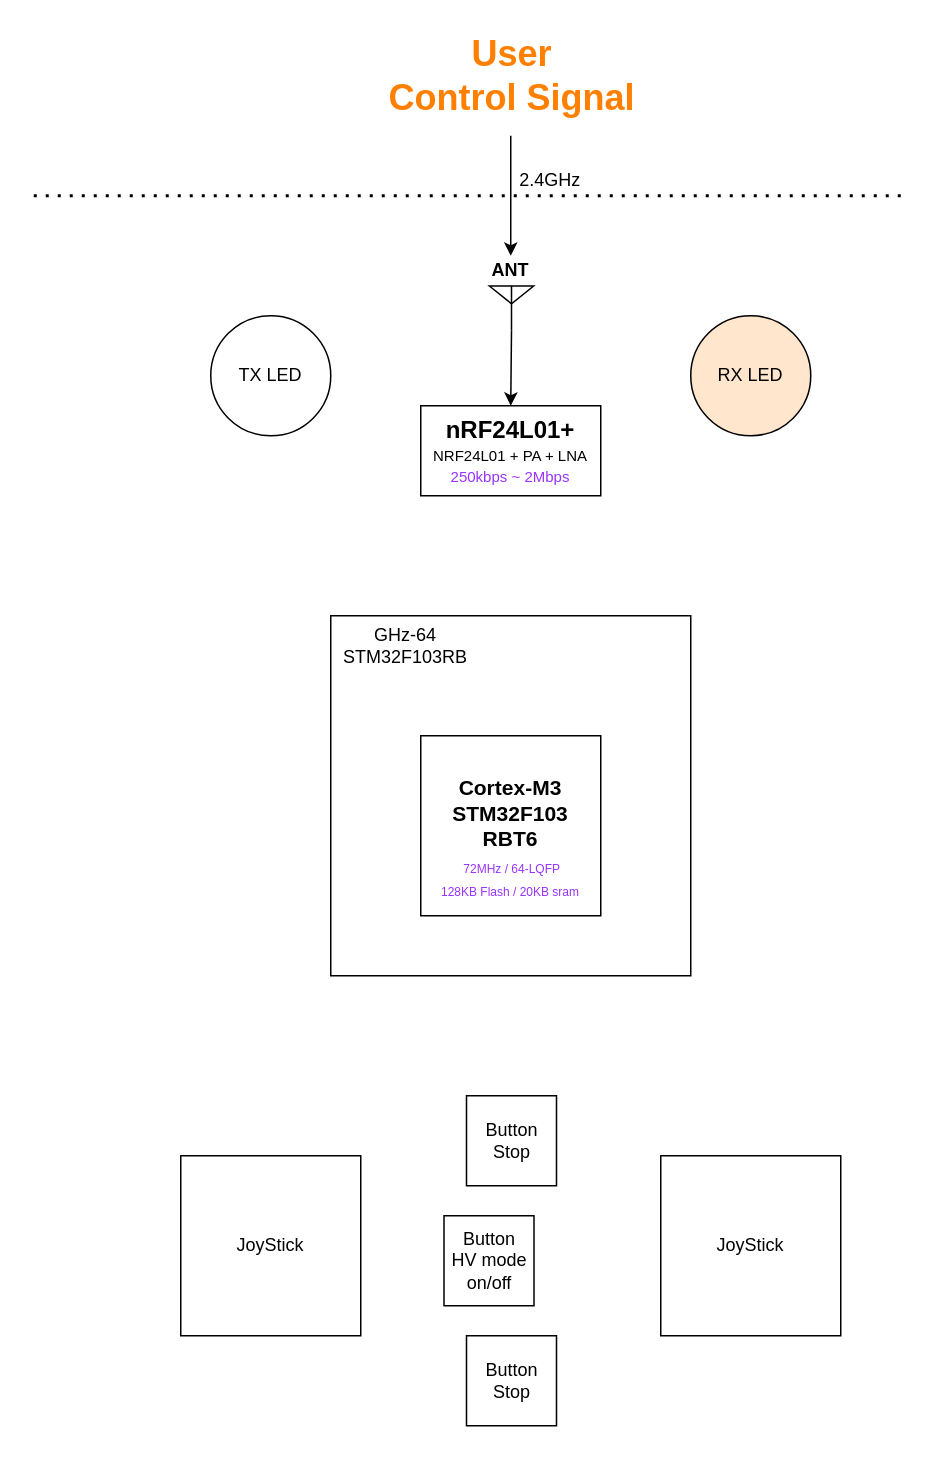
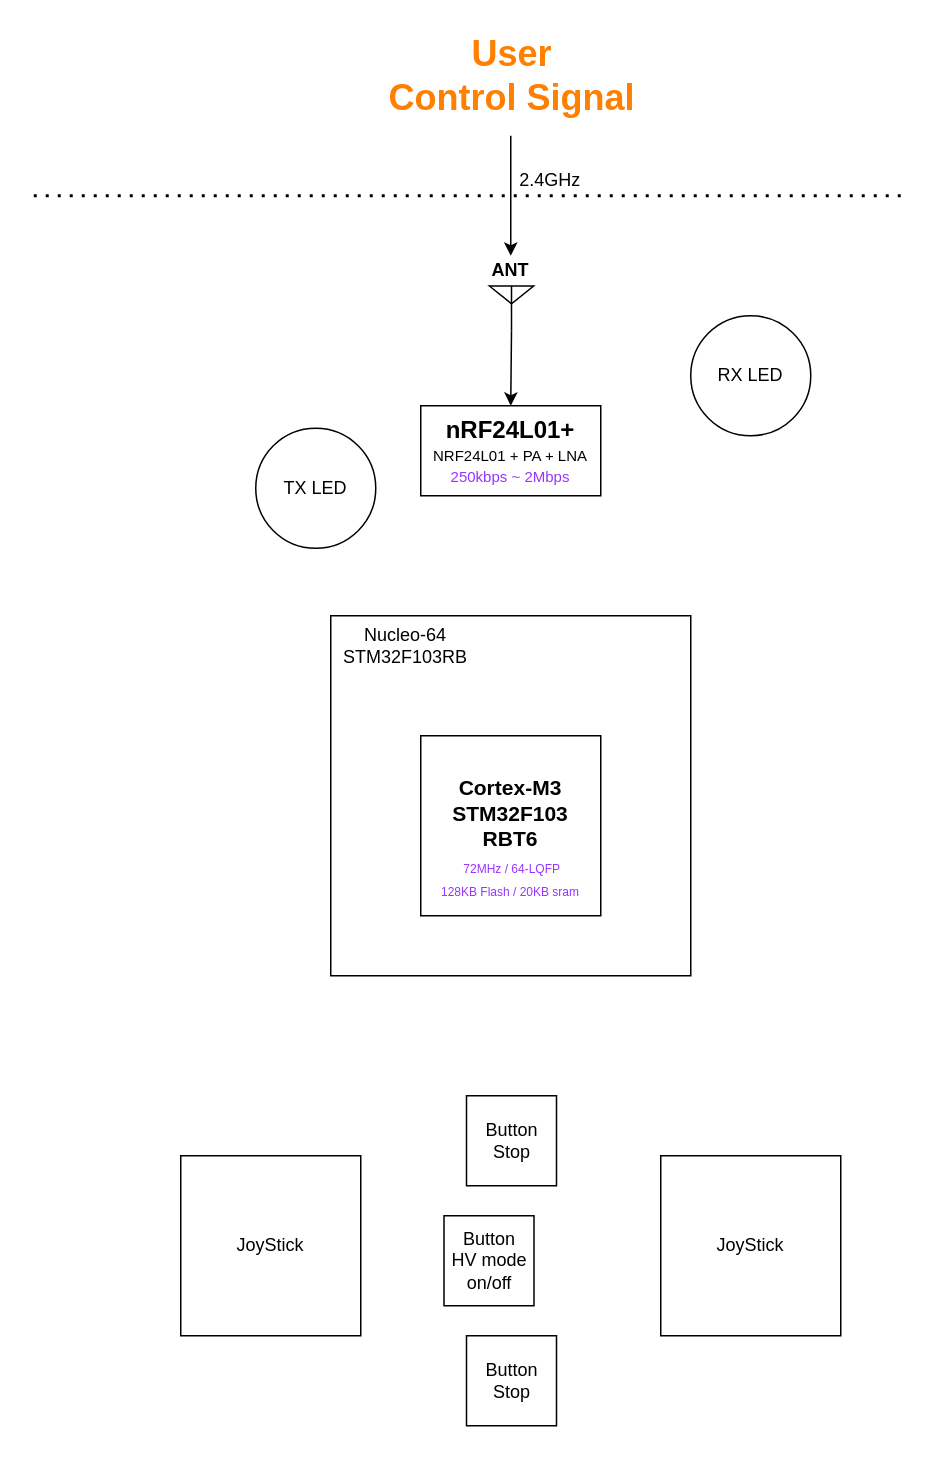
node "TX LED": moved (271, 376) -> (316, 488)
node "RX LED": fillcolor #ffe6cc -> #ffffff
node "GHz-64 STM32F103RB": label "GHz-64 STM32F103RB" -> "Nucleo-64 STM32F103RB"
